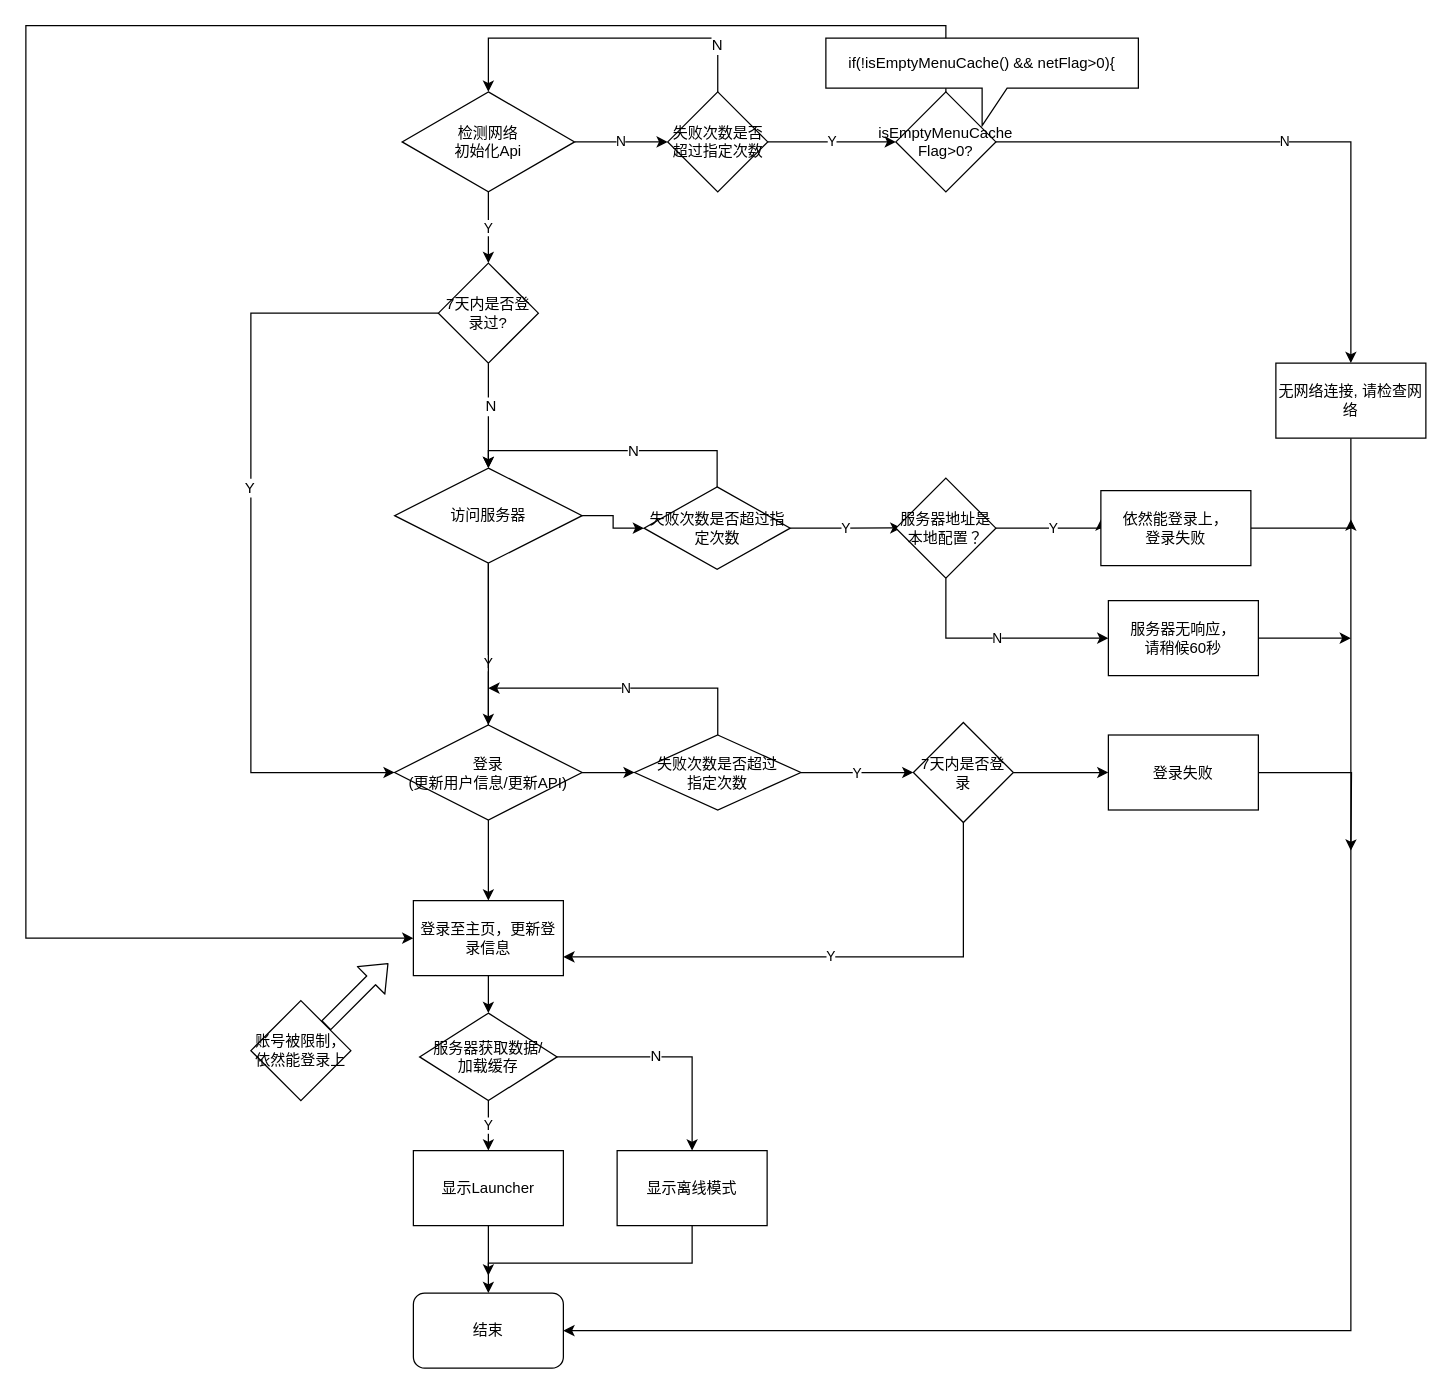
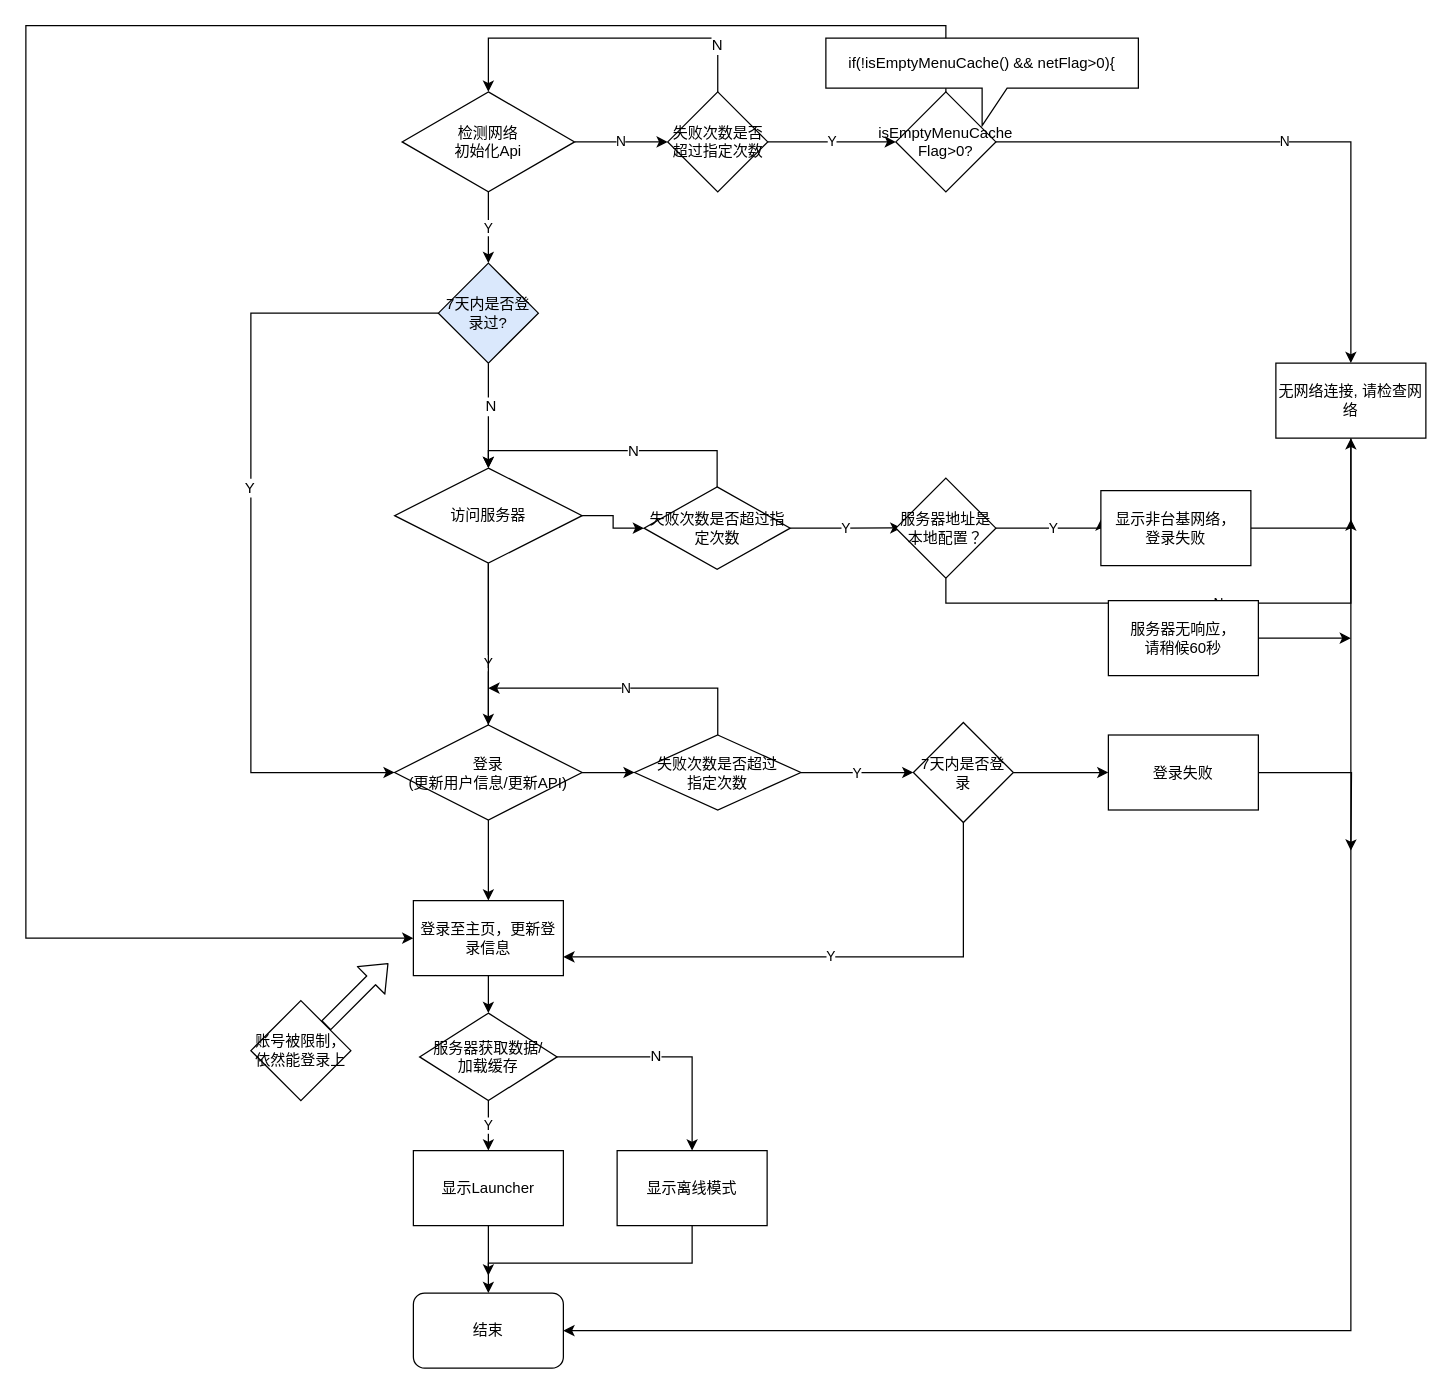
node "7天内是否登录过?": fillcolor #ffffff -> #dae8fc
node "依然能登录上， 登录失败": label "依然能登录上， 登录失败" -> "显示非台基网络， 登录失败"
edge "服务器地址是本地配置？" -> "服务器无响应， 请稍候60秒": now "服务器地址是本地配置？" -> "无网络连接, 请检查网络"
